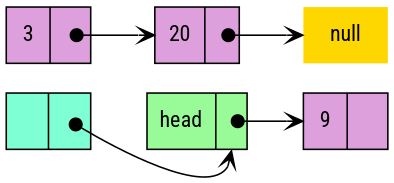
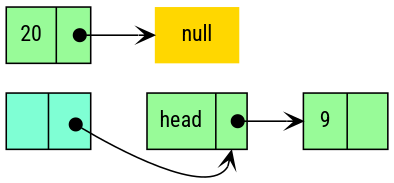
node "3": removed
node "20": fillcolor plum -> palegreen
node "9": fillcolor plum -> palegreen
